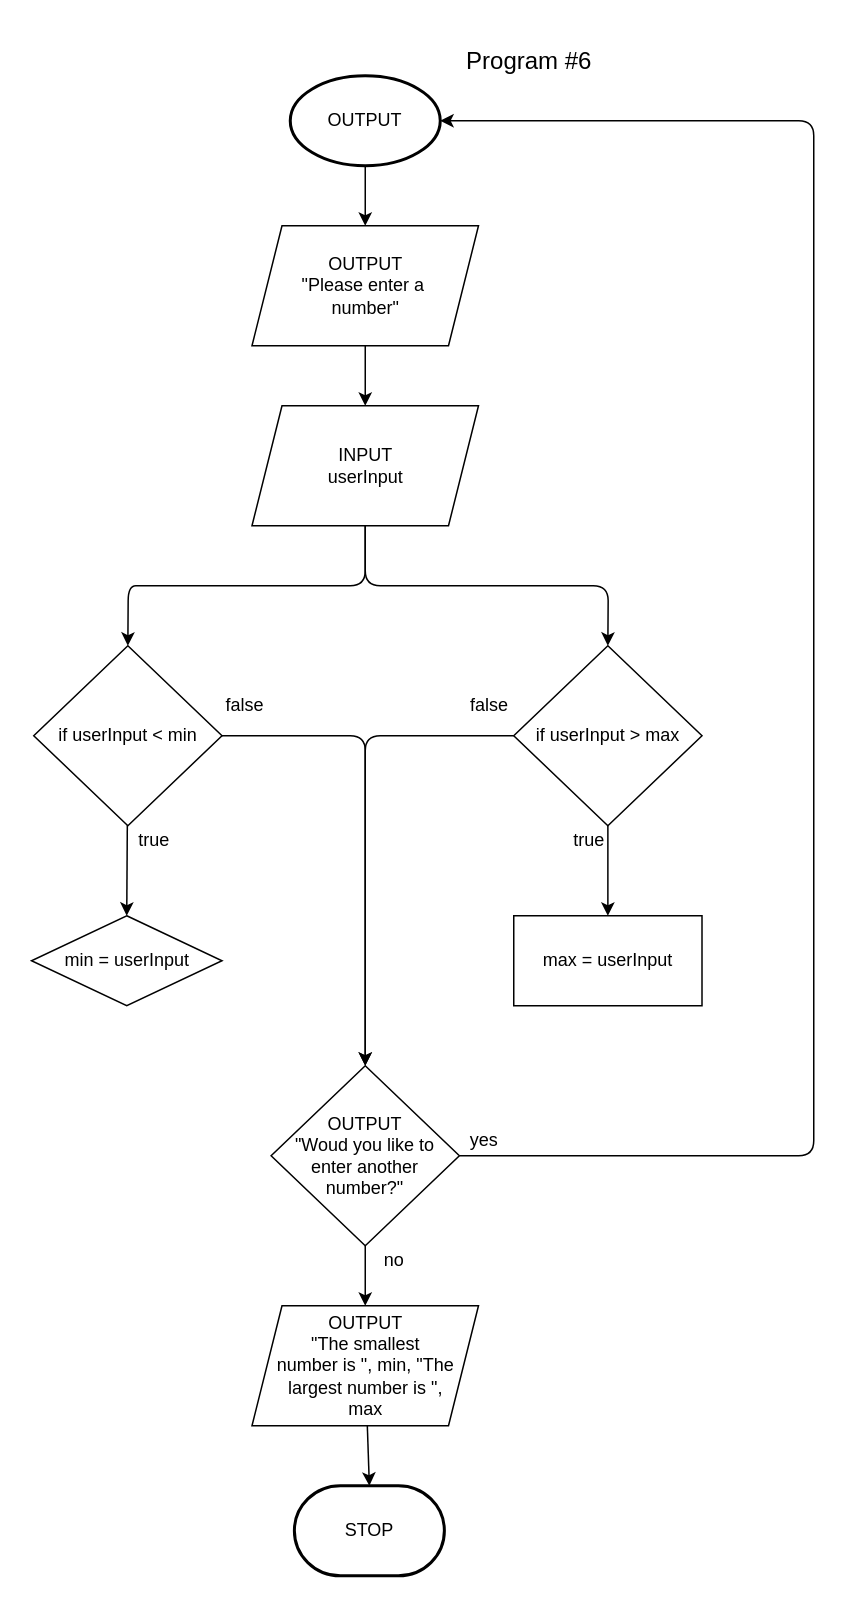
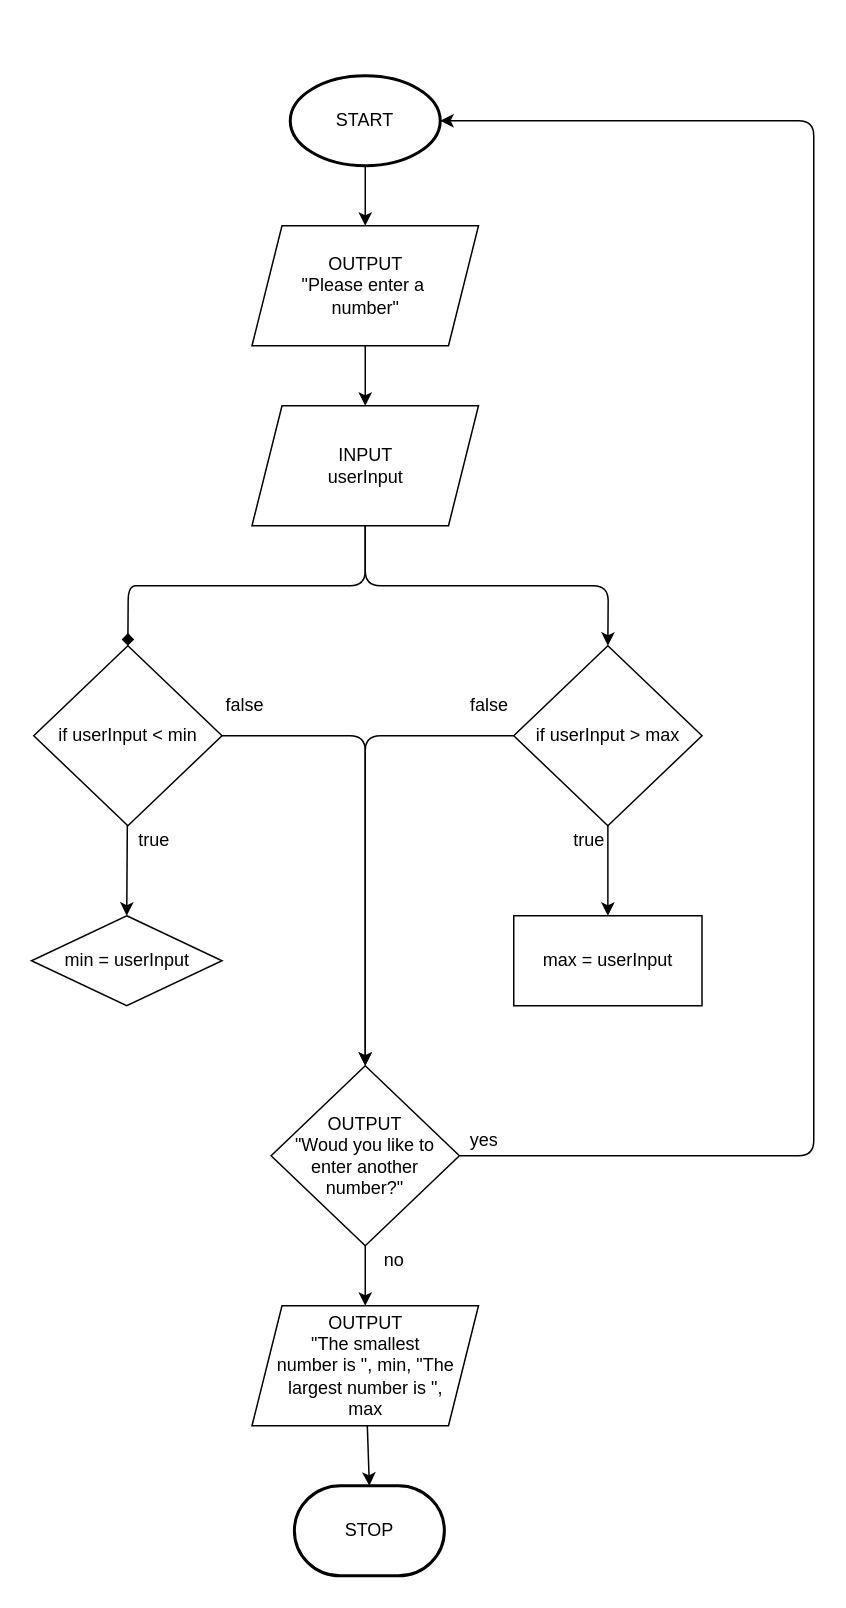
node "Program #6": removed
node "OUTPUT": label "OUTPUT" -> "START"
edge "INPUT userInput" -> "if userInput < min": arrowhead classic -> diamond
